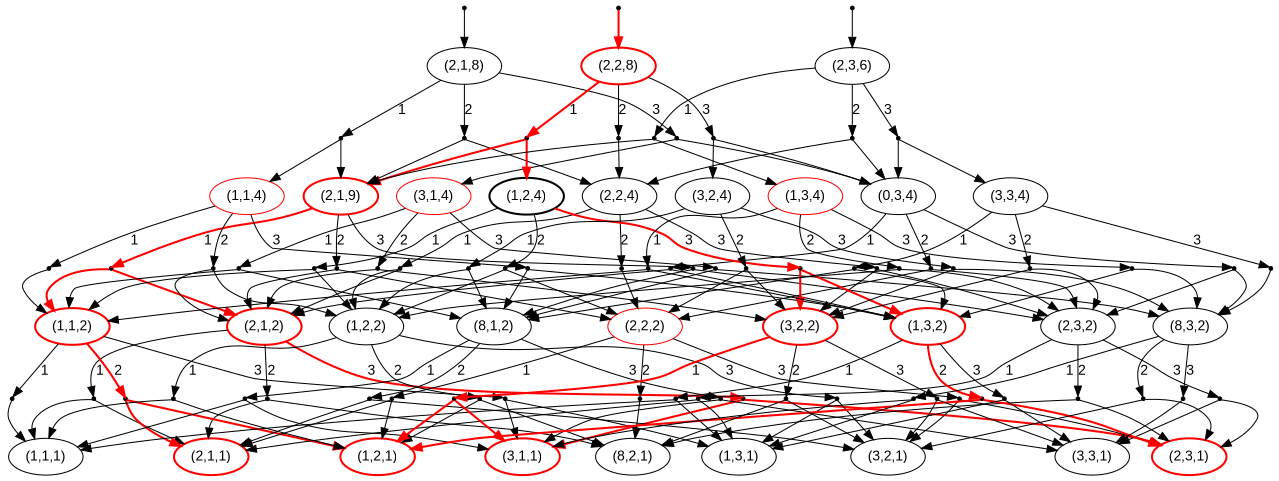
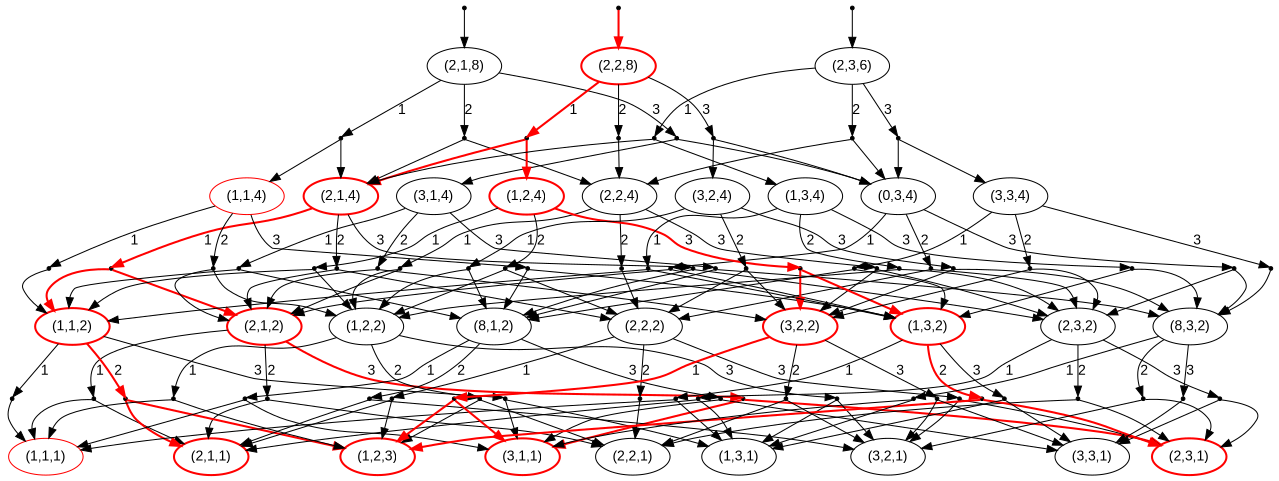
node "(2,1,9)": label "(2,1,9)" -> "(2,1,4)"
node "(3,1,4)": color red -> black
node "(1,2,4)": color black -> red
node "(1,3,4)": color red -> black
node "(2,2,2)": color red -> black
node "(1,1,1)": color black -> red
node "(1,2,1)": label "(1,2,1)" -> "(1,2,3)"
node "(8,2,1)": label "(8,2,1)" -> "(2,2,1)"
